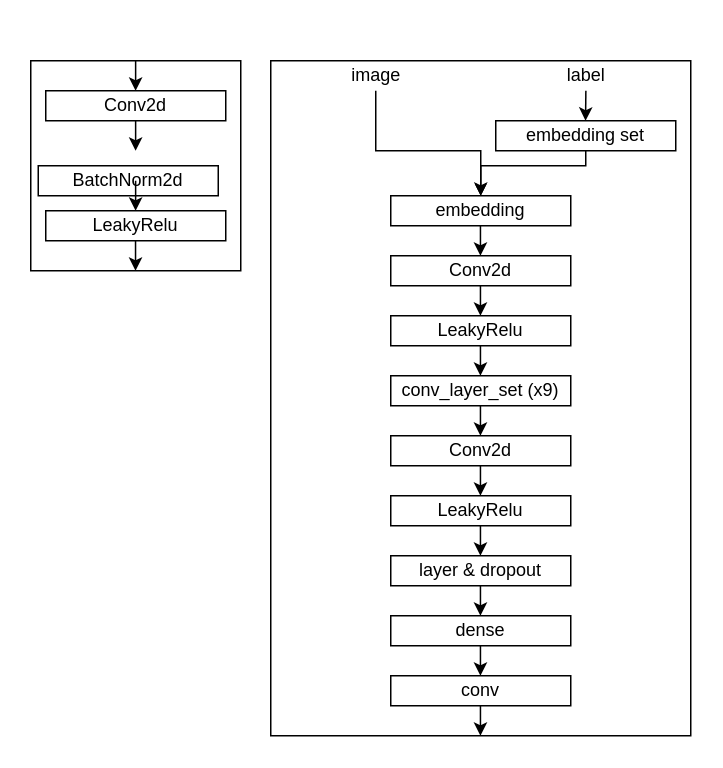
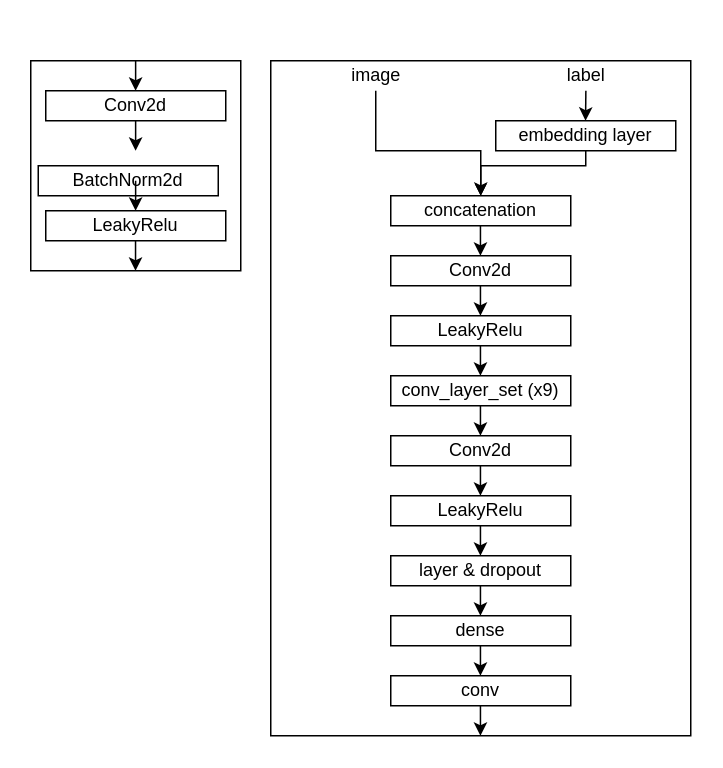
node "embedding set": label "embedding set" -> "embedding layer"
node "embedding": label "embedding" -> "concatenation"
